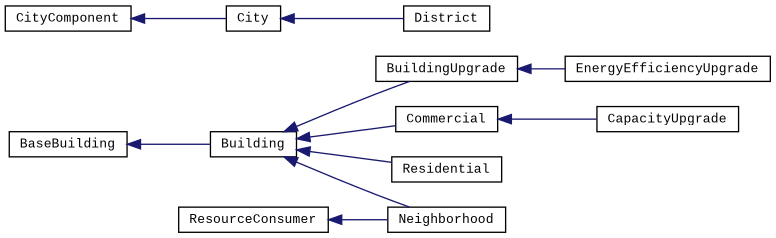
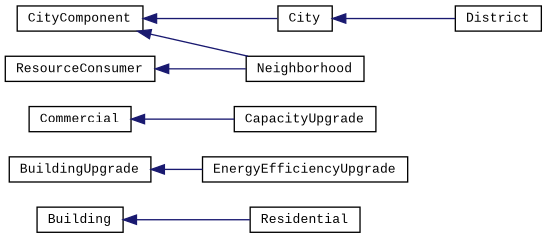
edge "BuildingUpgrade" -> "Building": removed
edge "Commercial" -> "Building": removed
node "BaseBuilding": removed
edge "Neighborhood" -> "Building": now "Neighborhood" -> "CityComponent"
